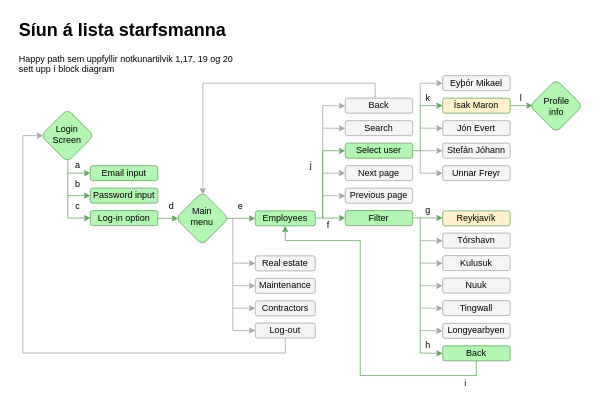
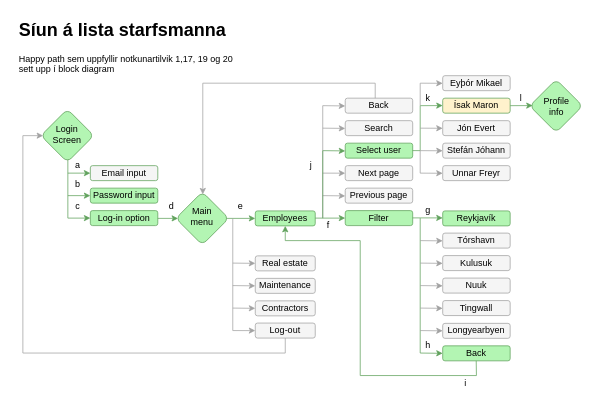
node "Email input": fillcolor #b3f5b3 -> #f5f5f5
node "Reykjavík": fillcolor #fff2cc -> #b3f5b3
